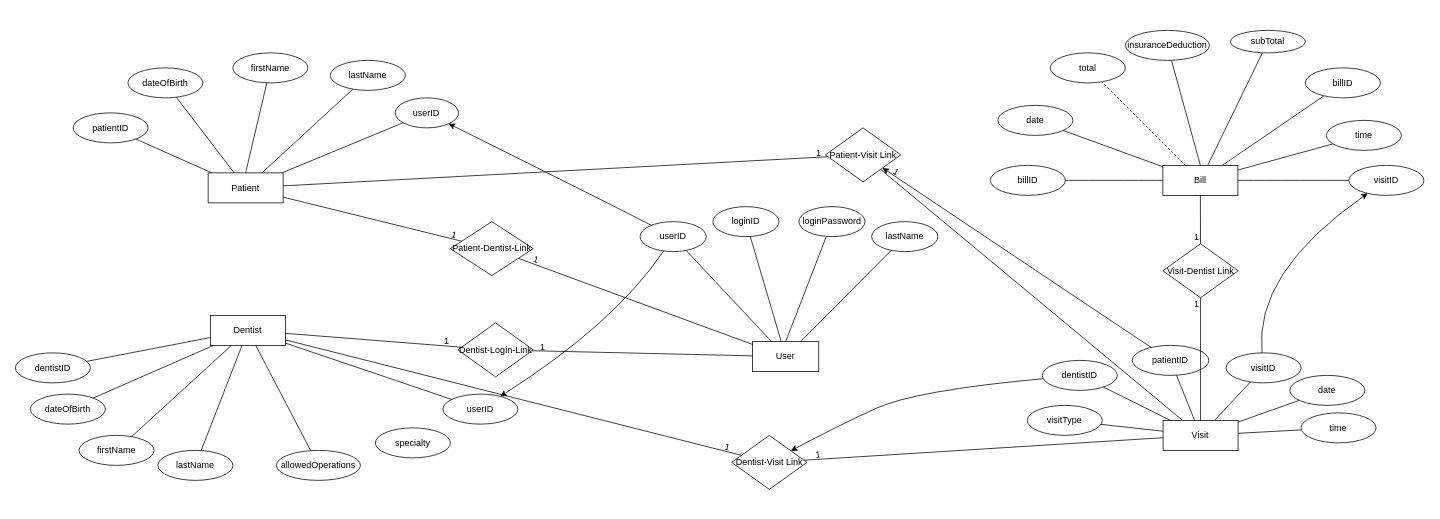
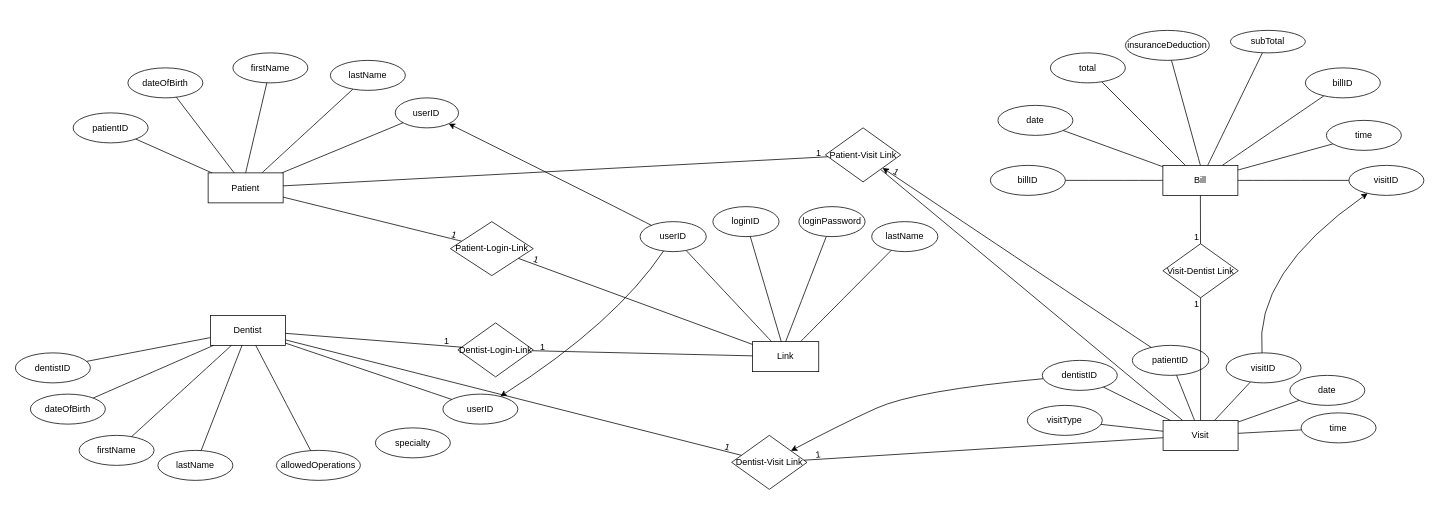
edge "total" -- "Bill": style dashed -> solid
node "Patient-Dentist-Link": label "Patient-Dentist-Link" -> "Patient-Login-Link"
node "User": label "User" -> "Link"
